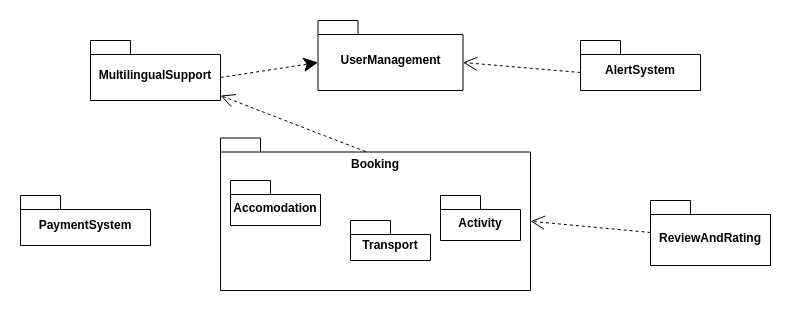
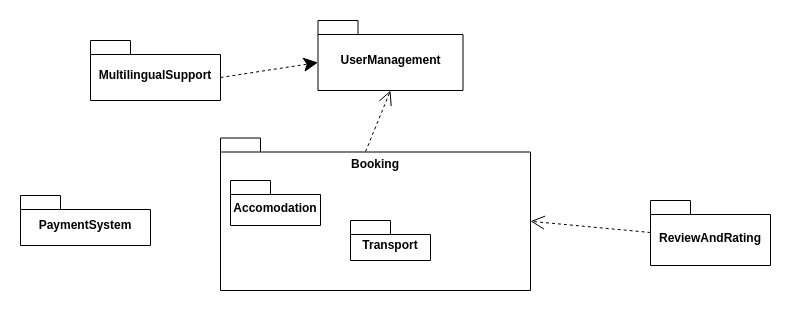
node "AlertSystem": removed
edge "AlertSystem" -> "UserManagement": removed
edge "Booking" -> "MultilingualSupport": now "Booking" -> "UserManagement"
node "Activity": removed
